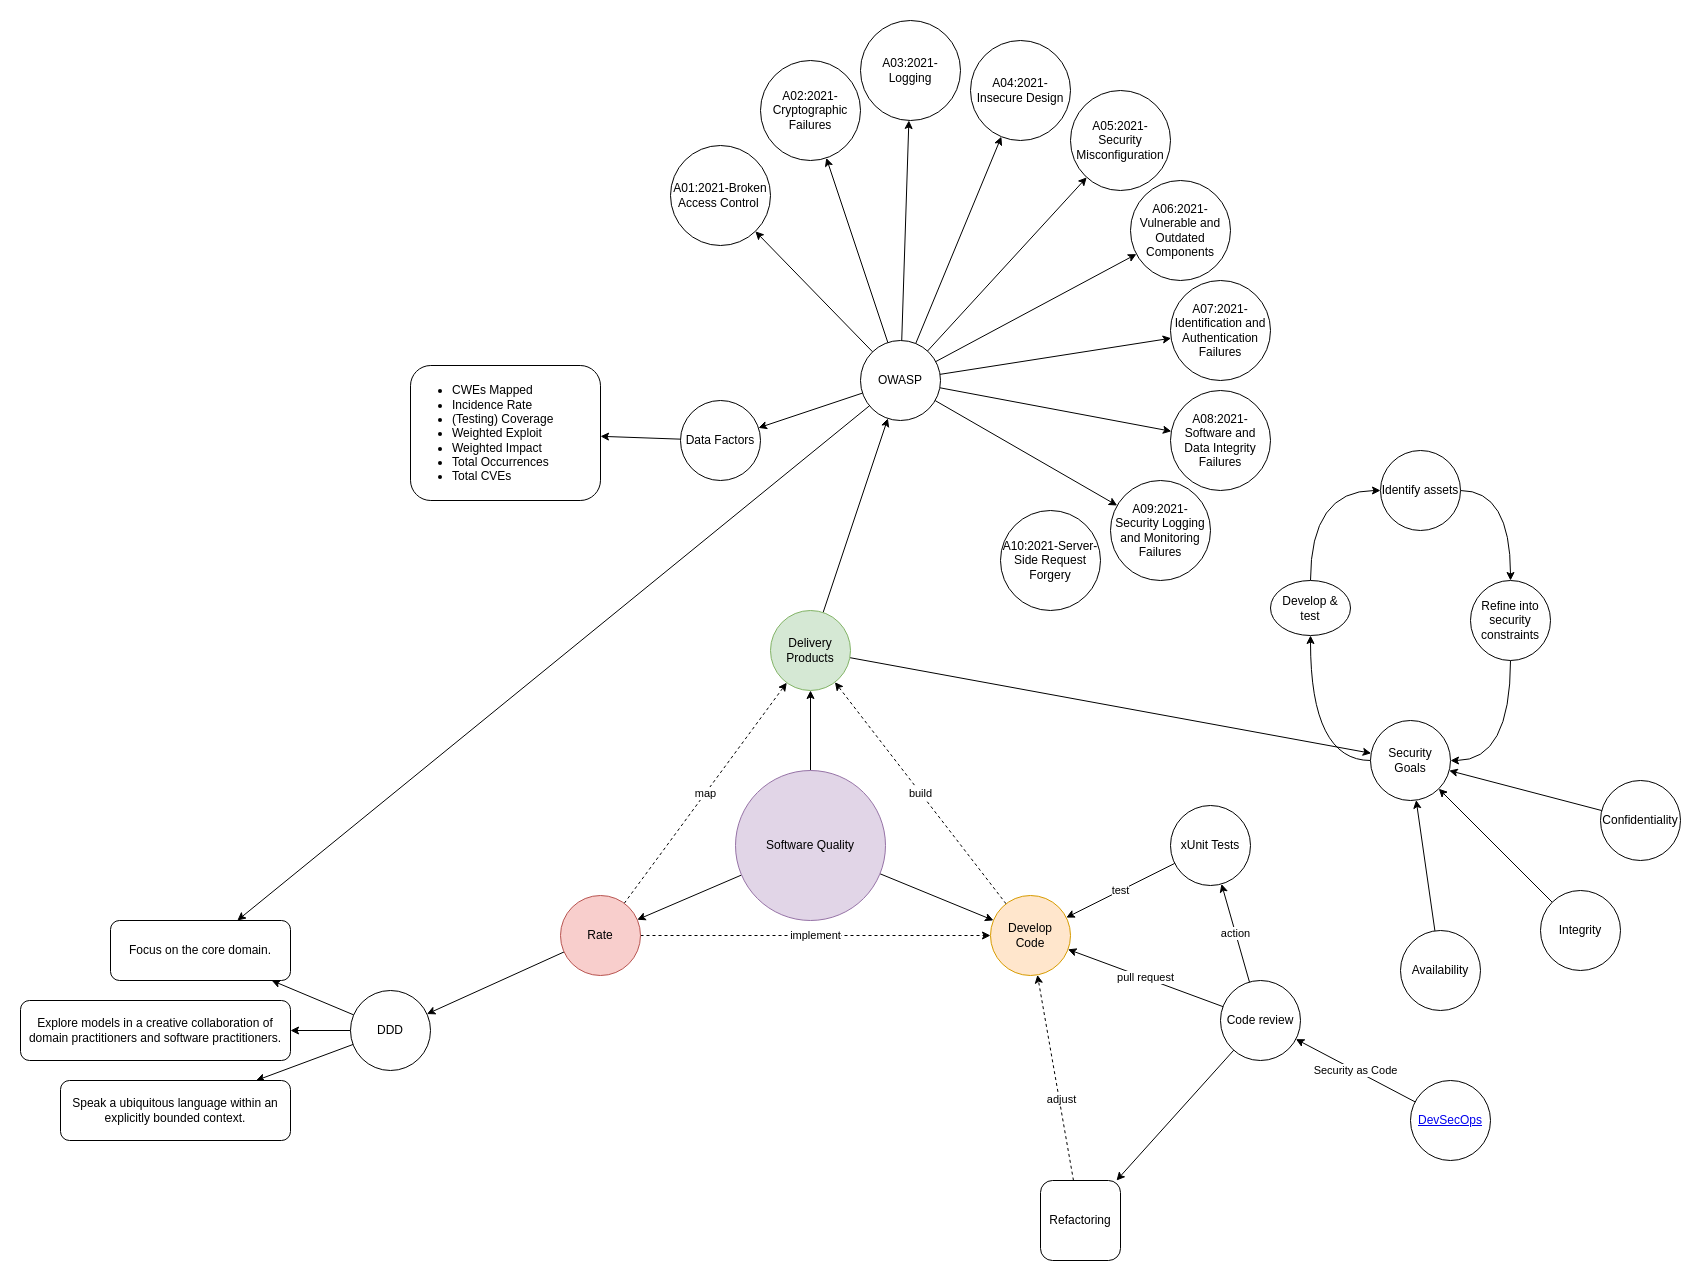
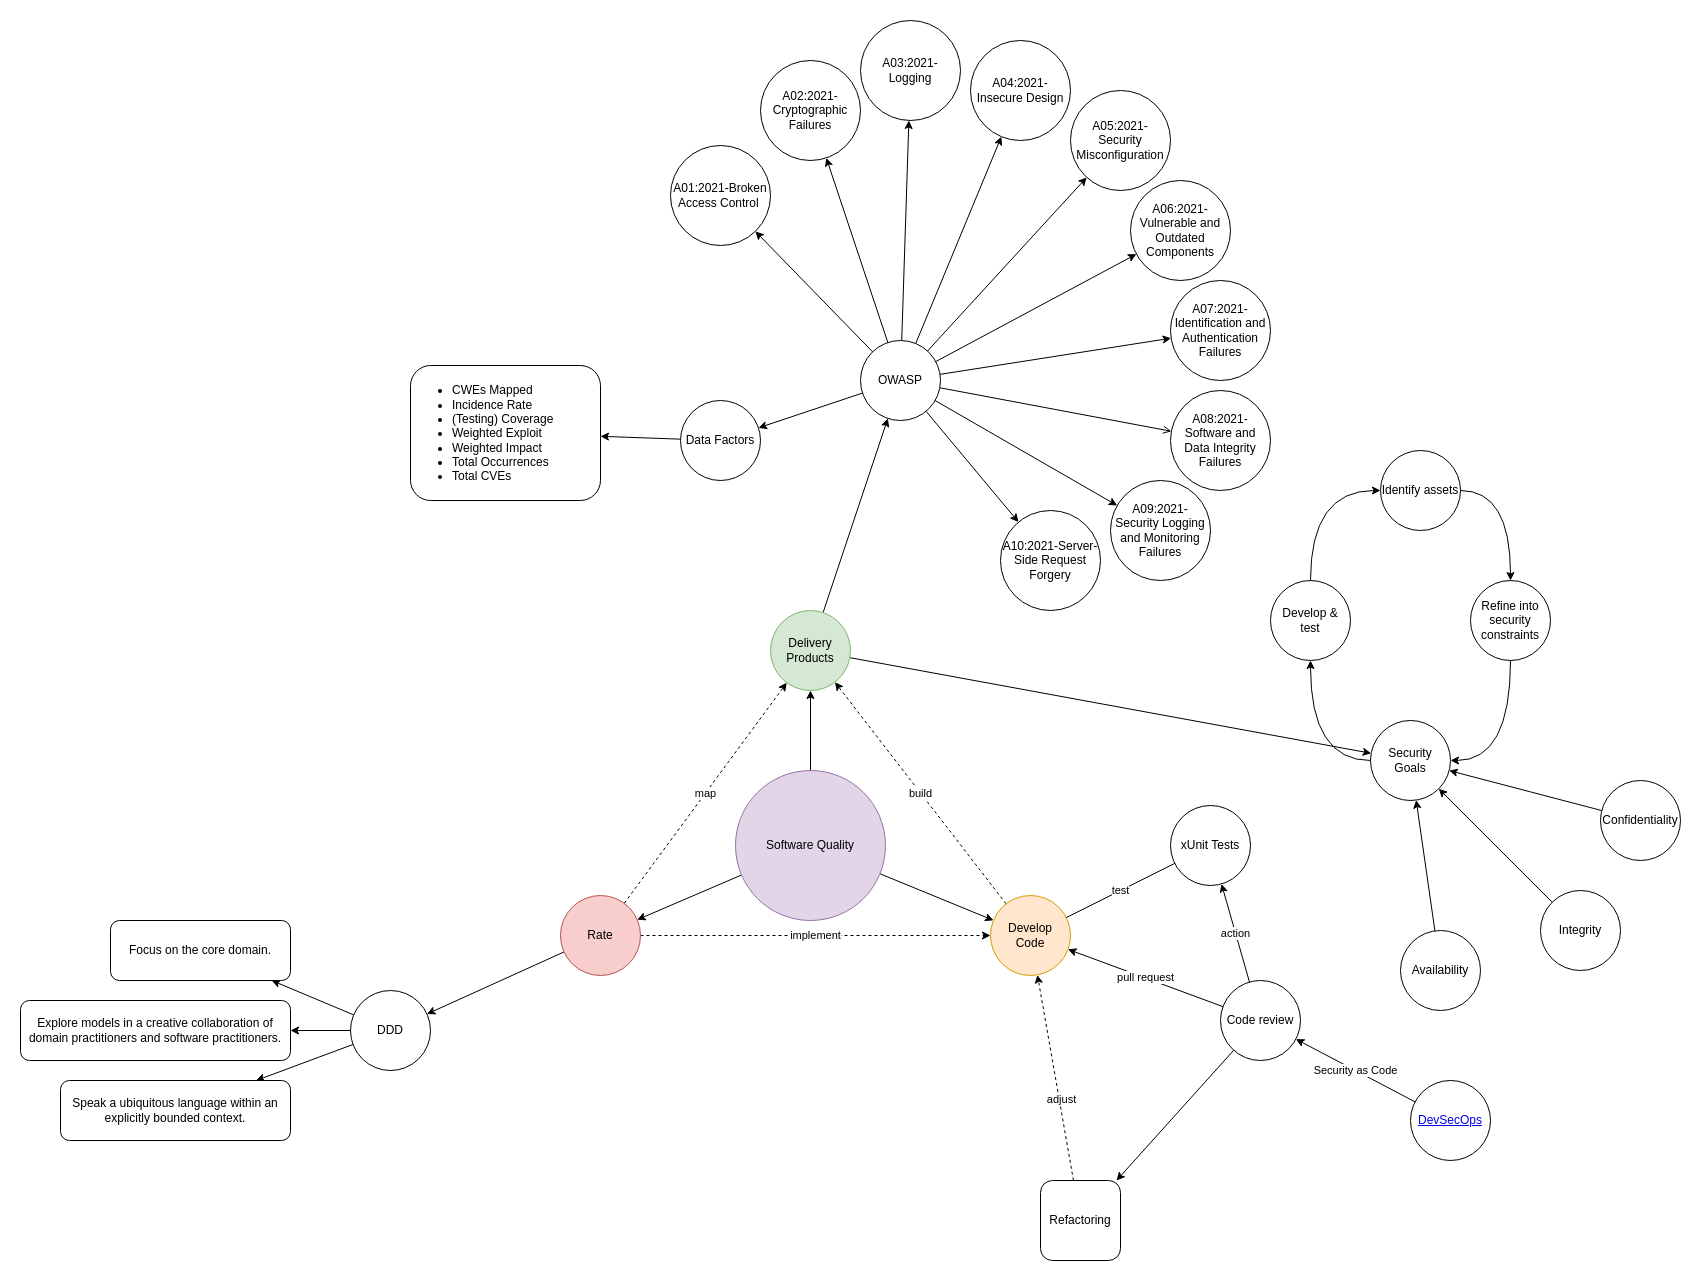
edge "OWASP" -> "A08:2021-Software and Data Integrity Failures": arrowhead classic -> open
node "Develop & test": size 80x55 -> 80x80
edge "OWASP" -> "Focus on the core domain.": now "OWASP" -> "A10:2021-Server-Side Request Forgery"
edge "xUnit Tests" -> "Develop Code": arrowhead classic -> none
